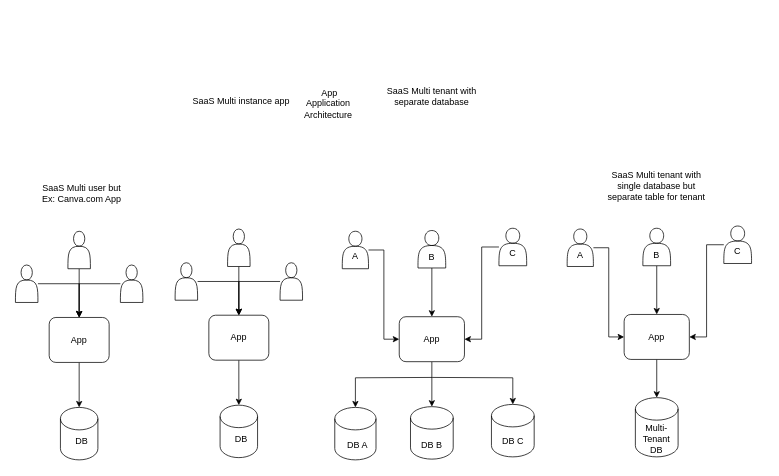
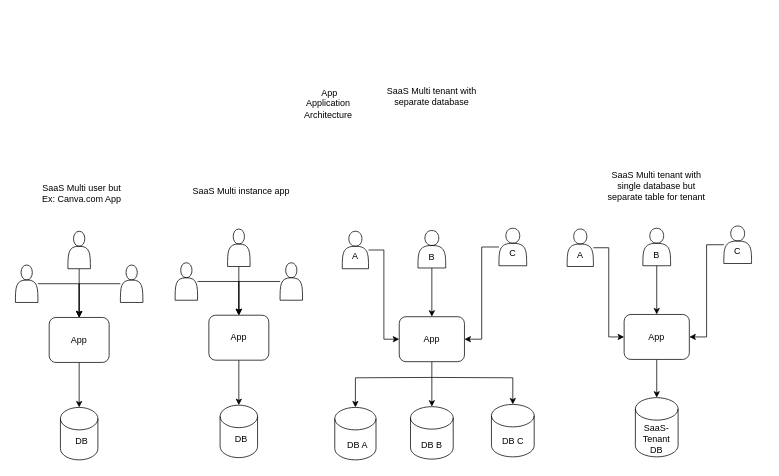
node "SaaS Multi instance app": moved (242, 102) -> (242, 192)
node "Multi-Tenant DB": label "Multi-Tenant DB" -> "SaaS-Tenant DB"
